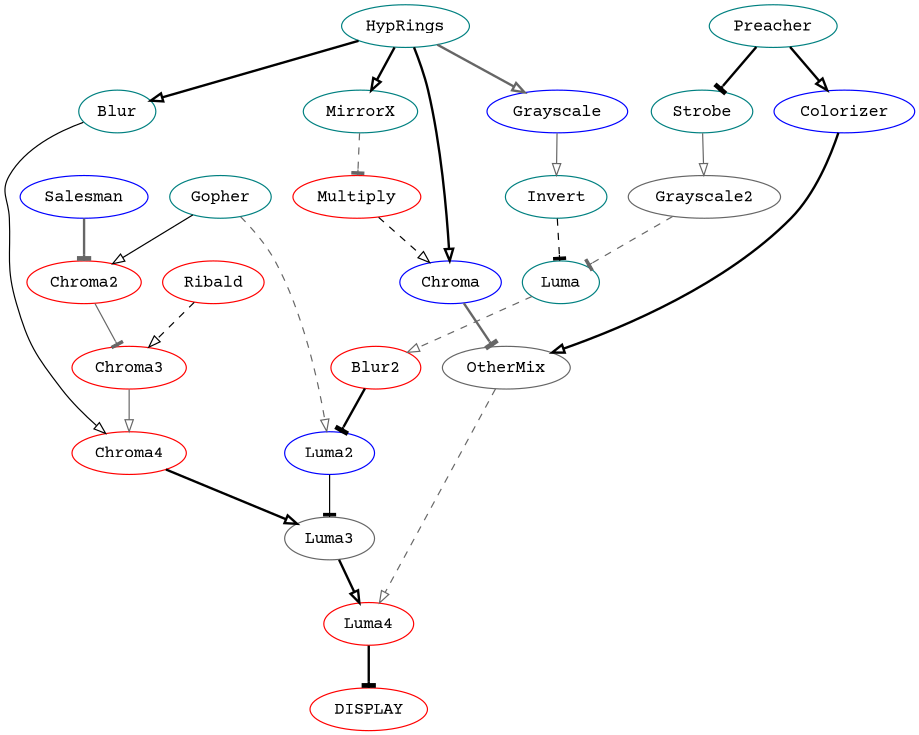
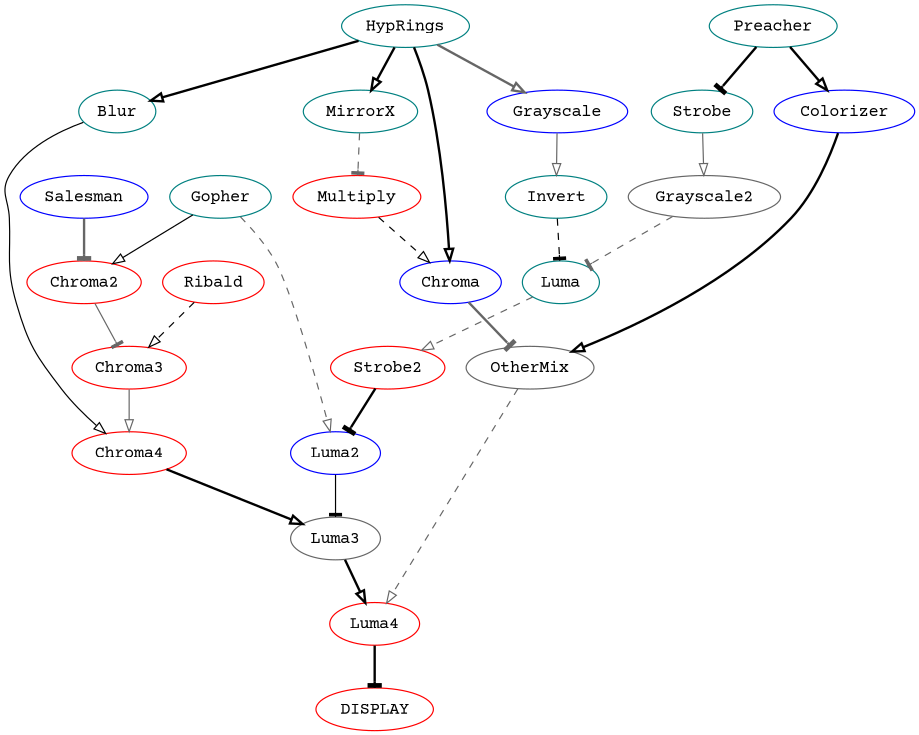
node "Blur2": label "Blur2" -> "Strobe2"
